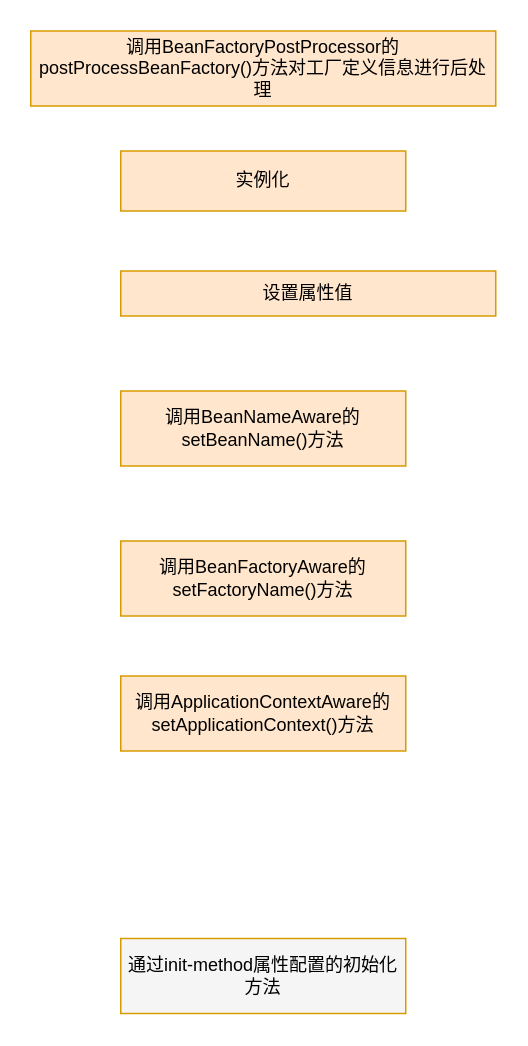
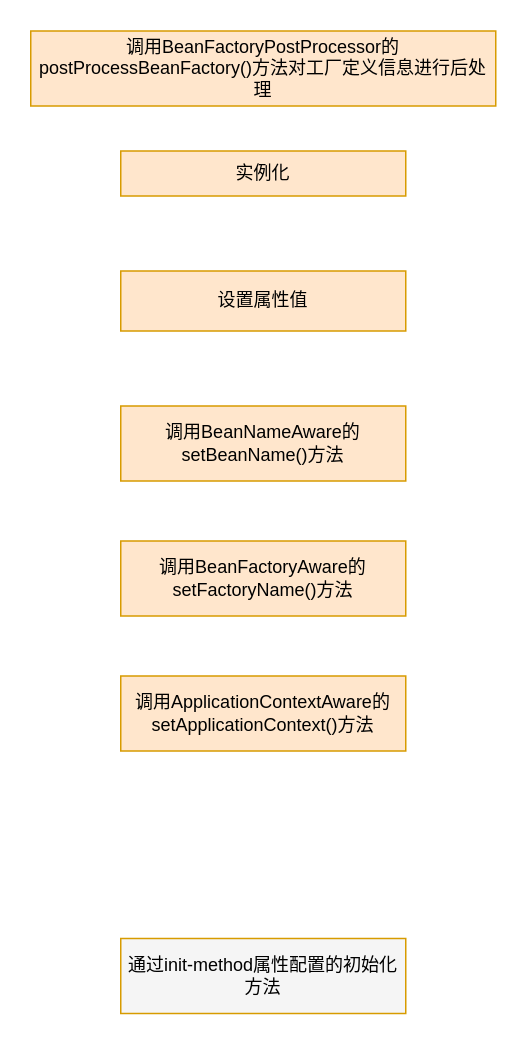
node "实例化": size 285x60 -> 285x45
node "设置属性值": size 375x45 -> 285x60
node "调用BeanNameAware的setBeanName()方法": moved (263, 428) -> (263, 443)
